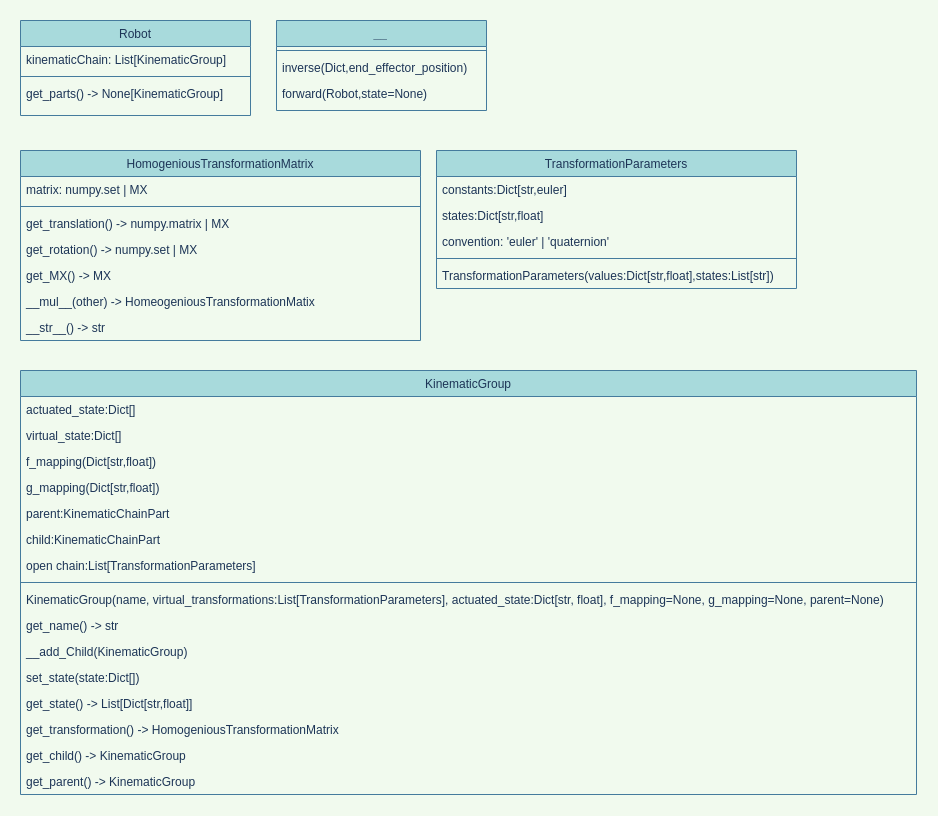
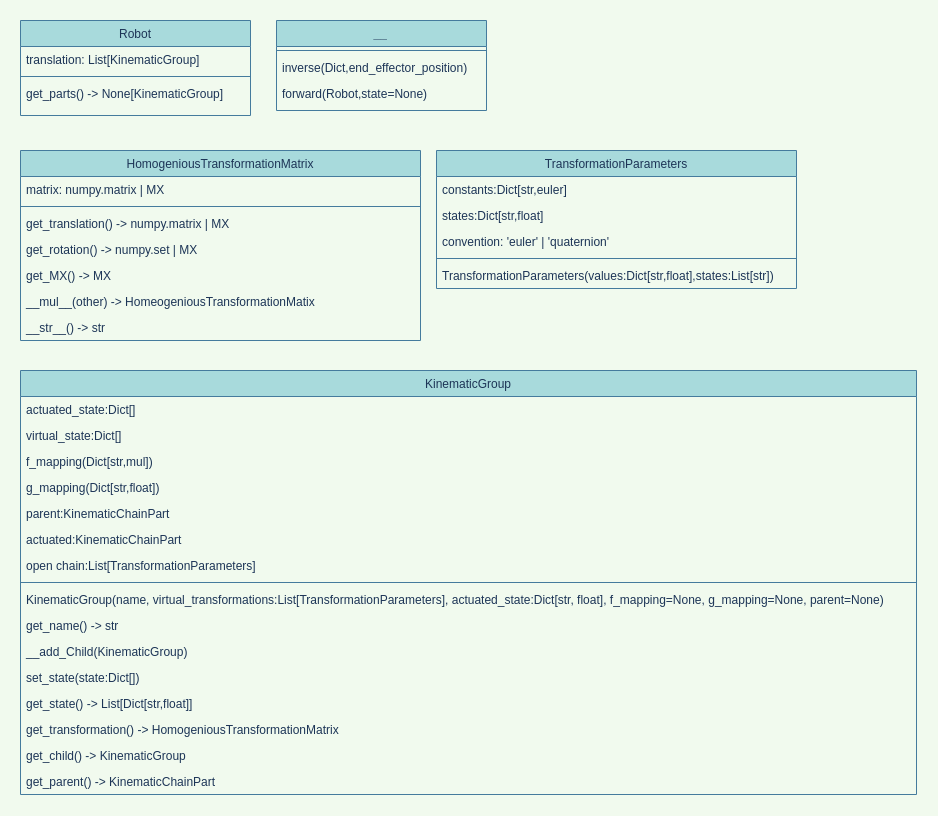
node "kinematicChain: List[KinematicGroup]": label "kinematicChain: List[KinematicGroup]" -> "translation: List[KinematicGroup]"
node "matrix: numpy.set | MX": label "matrix: numpy.set | MX" -> "matrix: numpy.matrix | MX"
node "f_mapping(Dict[str,float])": label "f_mapping(Dict[str,float])" -> "f_mapping(Dict[str,mul])"
node "child:KinematicChainPart": label "child:KinematicChainPart" -> "actuated:KinematicChainPart"
node "get_parent() -> KinematicGroup": label "get_parent() -> KinematicGroup" -> "get_parent() -> KinematicChainPart"
